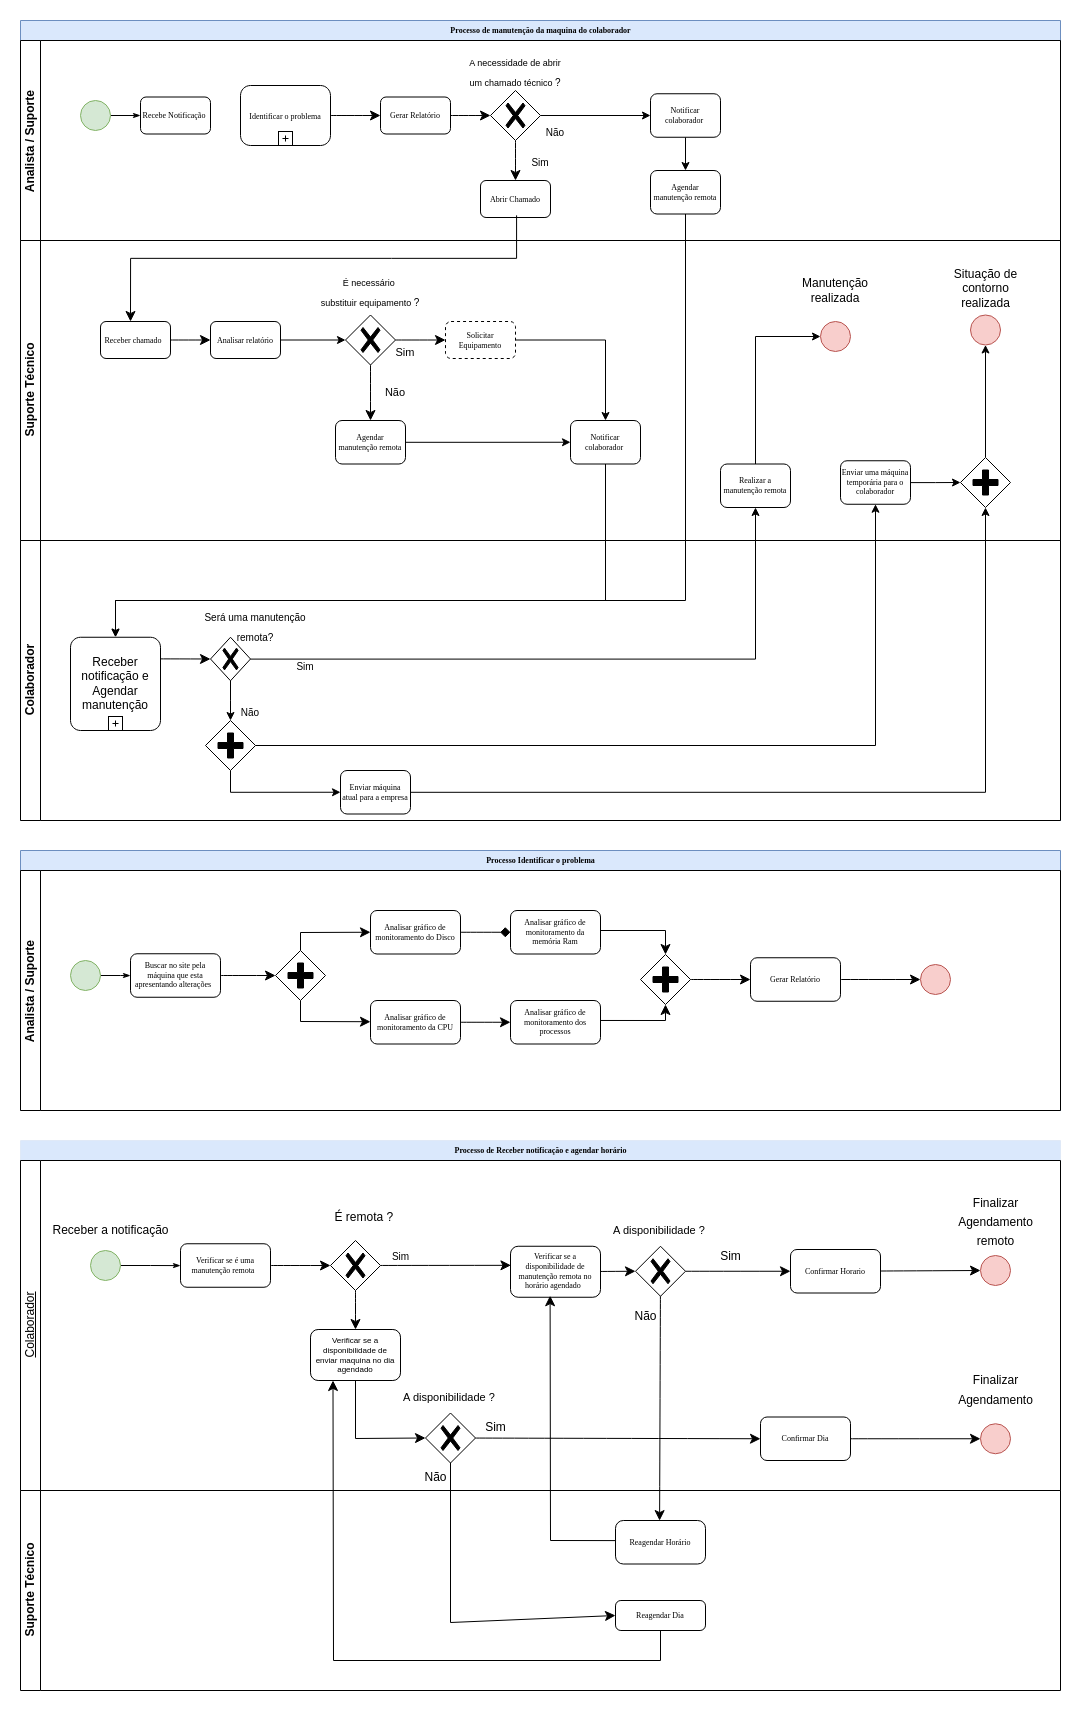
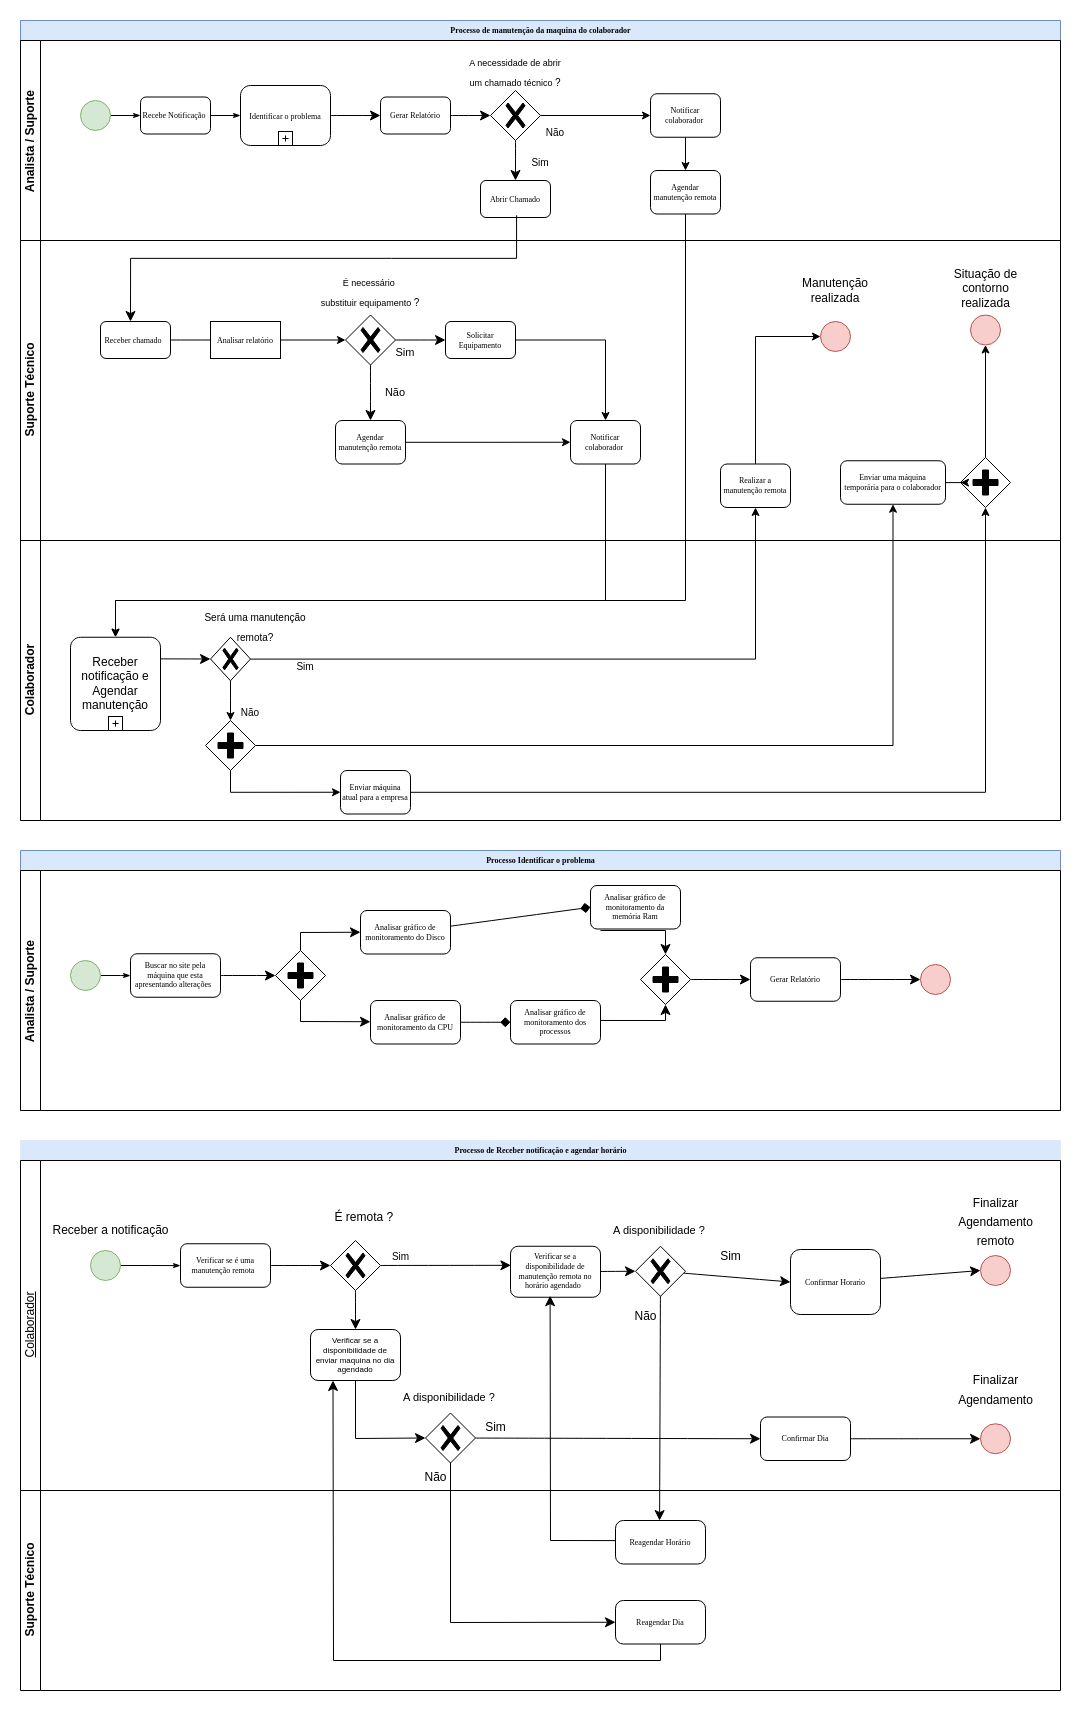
edge "Recebe Notificação" -> "Identificar o problema": added
edge "Receber chamado" -> "Analisar relatório": arrowhead classic -> none
node "Analisar relatório": shape rounded rectangle -> rectangle
node "Solicitar Equipamento": style dashed -> solid
node "Enviar uma máquina temporária para o colaborador": size 70x44 -> 105x44
node "Analisar gráfico de monitoramento do Disco": moved (416, 932) -> (406, 932)
node "Analisar gráfico de monitoramento da memória Ram": moved (556, 932) -> (636, 907)
edge "Analisar gráfico de monitoramento da CPU" -> "Analisar gráfico de monitoramento dos processos": arrowhead classic -> diamond
node "Confirmar Horario": size 90x44 -> 90x65
node "Reagendar Dia": size 90x30 -> 90x44
